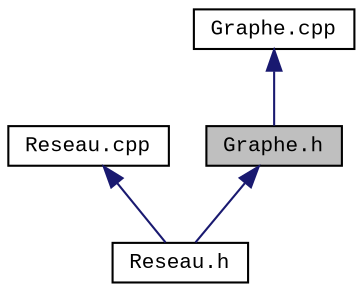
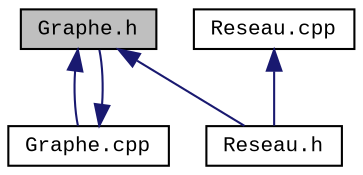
edge "Graphe.cpp" -> "Graphe.h": added
